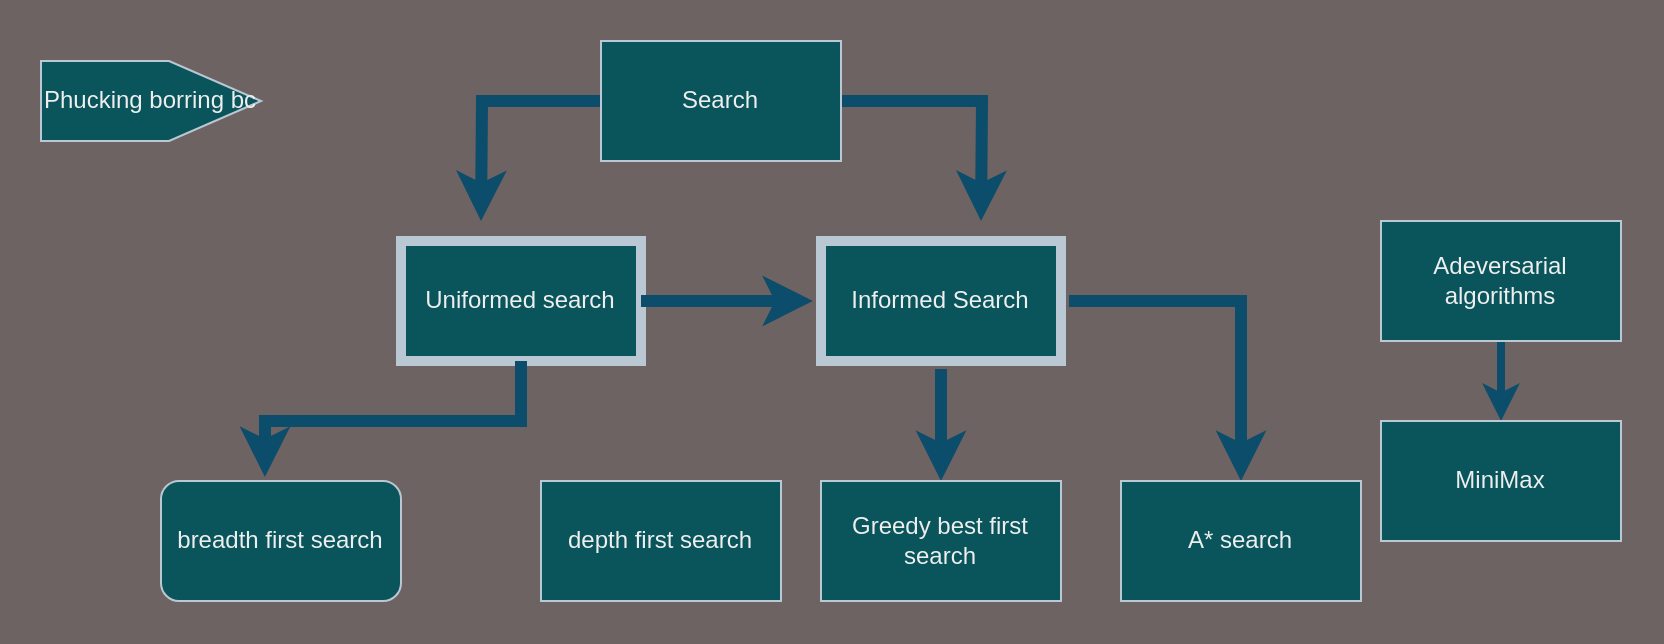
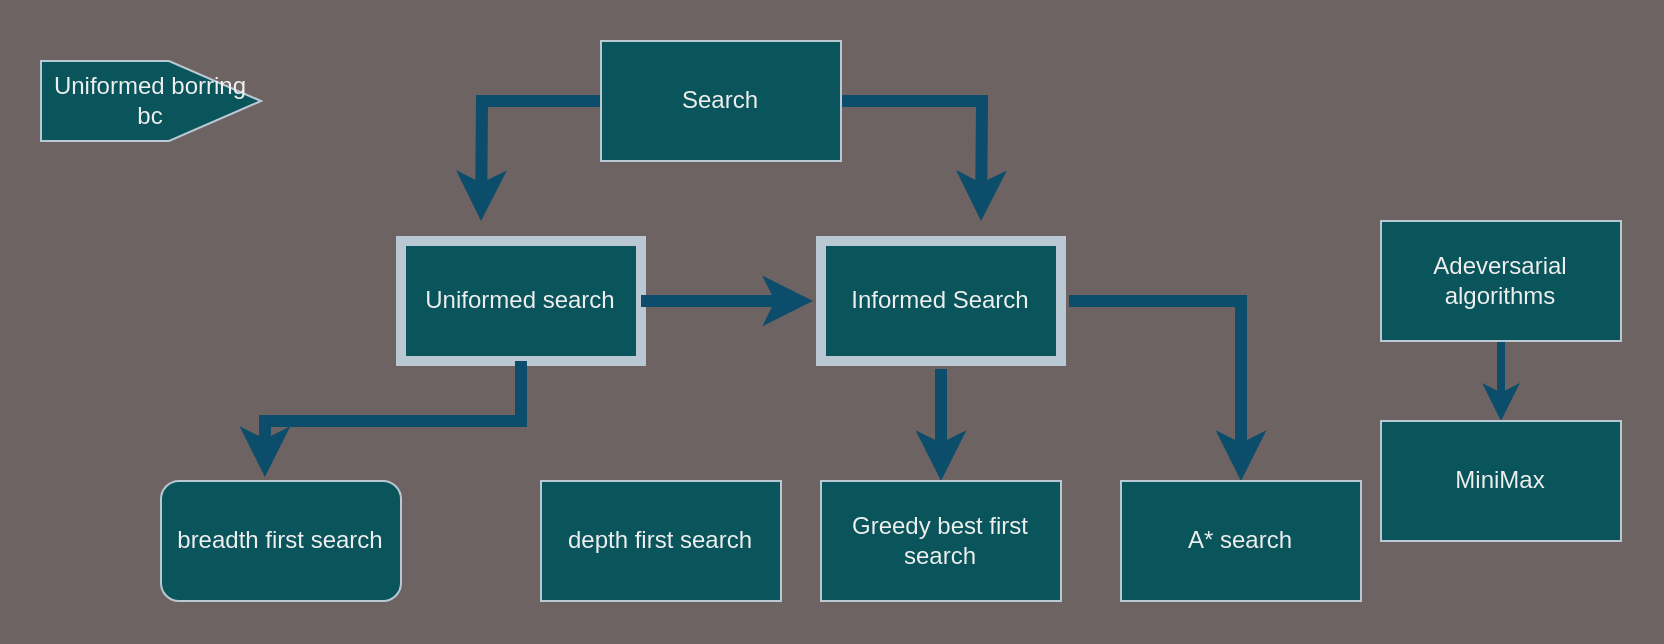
node "Phucking borring bc": label "Phucking borring bc" -> "Uniformed borring bc"
